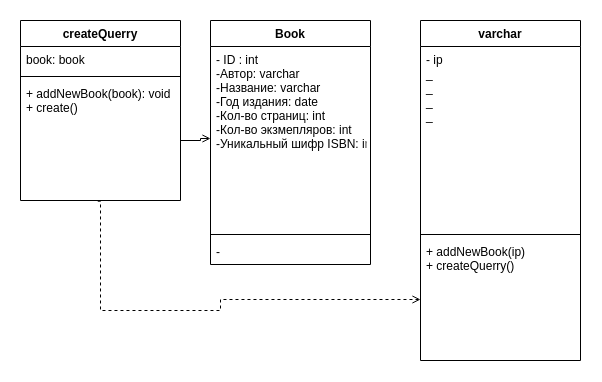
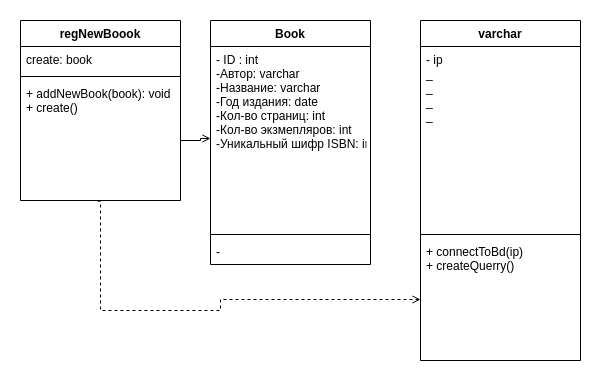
node "createQuerry": label "createQuerry" -> "regNewBoook"
node "book: book": label "book: book" -> "create: book"
node "+ addNewBook(ip) + createQuerry()": label "+ addNewBook(ip) + createQuerry()" -> "+ connectToBd(ip) + createQuerry()"
